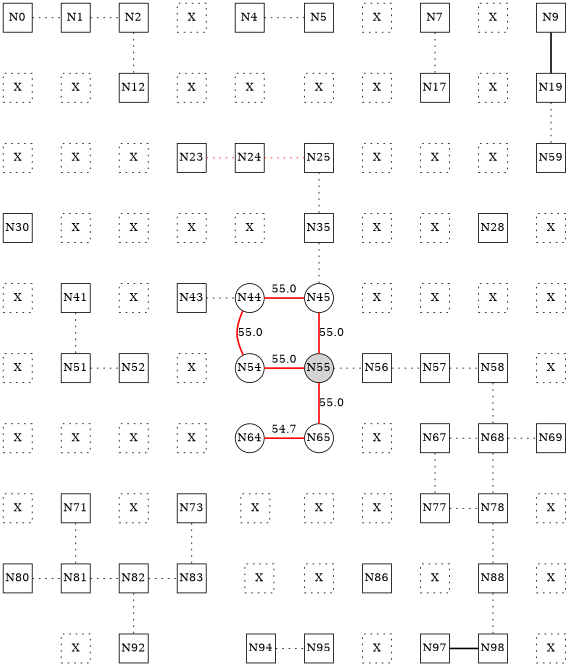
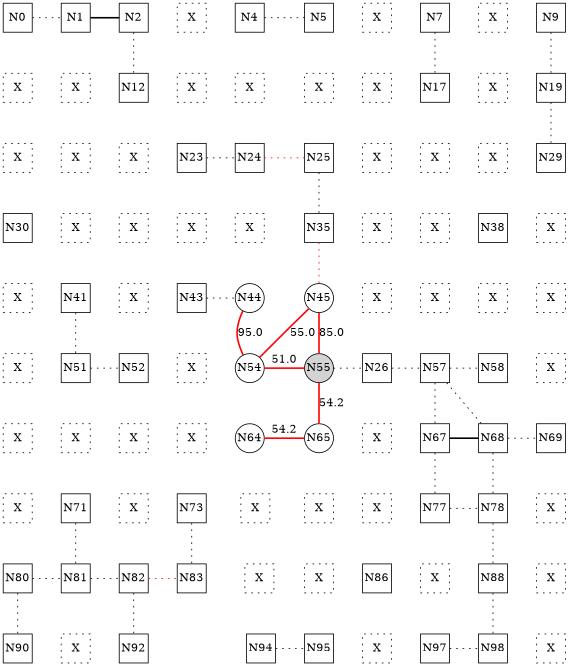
edge "N1" -- "N2": style dotted -> bold
edge "N9" -- "N19": style bold -> dotted
edge "N23" -- "N24": color red -> black
node "N59": label "N59" -> "N29"
node "N28": label "N28" -> "N38"
edge "N35" -- "N45": color black -> red
edge "N44" -- "N45": now "N54" -- "N45"
edge "N44" -- "N54": label "55.0" -> "95.0"
edge "N45" -- "N55": label "55.0" -> "85.0"
edge "N54" -- "N55": label "55.0" -> "51.0"
node "N56": label "N56" -> "N26"
edge "N55" -- "N65": label "55.0" -> "54.2"
edge "N57" -- "N67": added
edge "N58" -- "N68": now "N57" -- "N68"
edge "N64" -- "N65": label "54.7" -> "54.2"
edge "N67" -- "N68": style dotted -> bold
edge "N82" -- "N83": color black -> red
node "N90": added
edge "N97" -- "N98": style bold -> dotted
